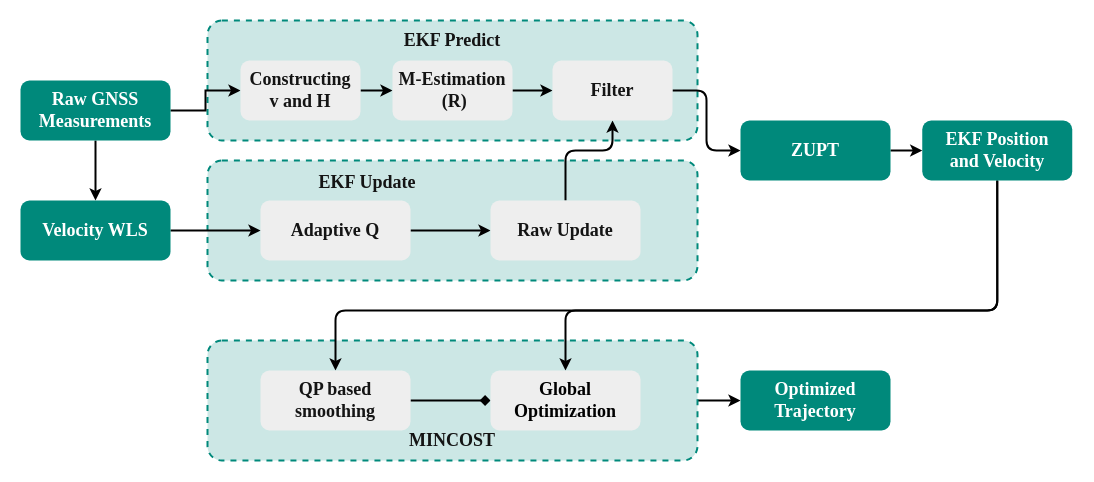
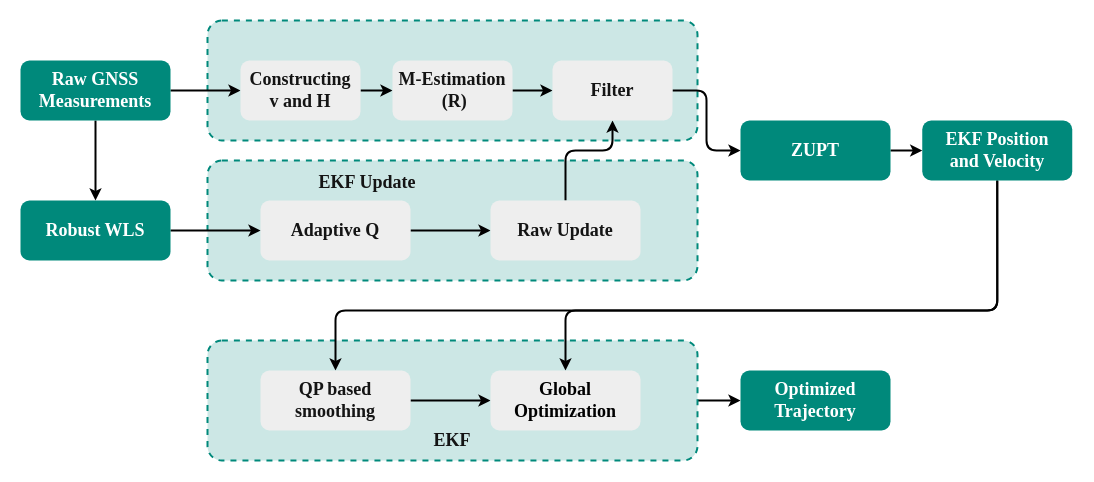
node "EKF Predict": removed
node "Raw GNSS Measurements": moved (96, 111) -> (96, 91)
node "Velocity WLS": label "Velocity WLS" -> "Robust WLS"
edge "QP based smoothing" -> "Global Optimization": arrowhead diamond -> classic
node "MINCOST": label "MINCOST" -> "EKF"
